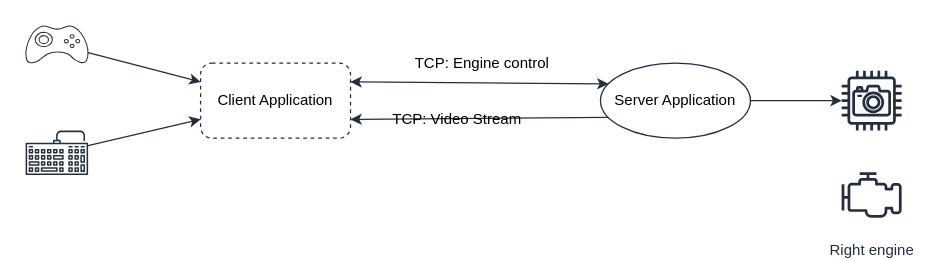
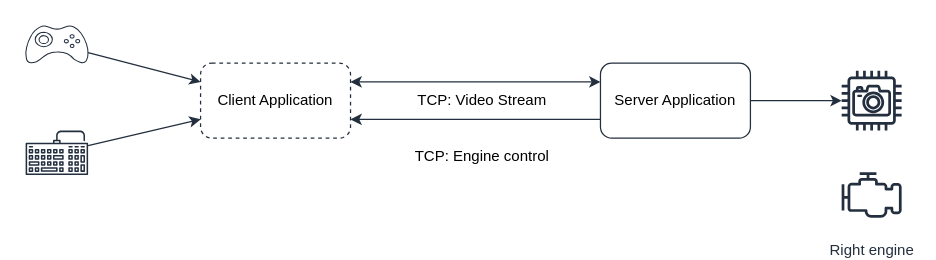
node "TCP: Engine control": moved (482, 63) -> (482, 157)
node "Server Application": shape ellipse -> rounded rectangle
node "TCP: Video Stream": moved (457, 119) -> (482, 101)
